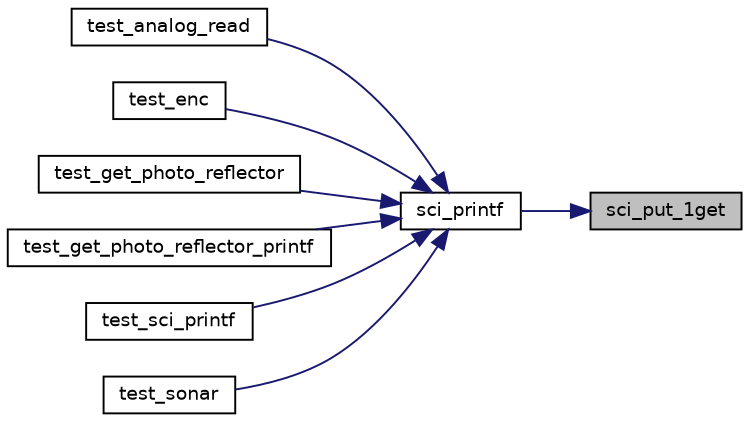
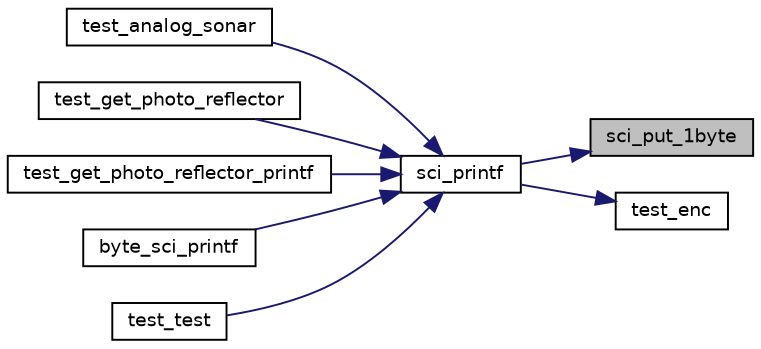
node "test_analog_read": label "test_analog_read" -> "test_analog_sonar"
edge "test_enc" -> "sci_printf": reversed
node "sci_put_1get": label "sci_put_1get" -> "sci_put_1byte"
node "test_sci_printf": label "test_sci_printf" -> "byte_sci_printf"
node "test_sonar": label "test_sonar" -> "test_test"
